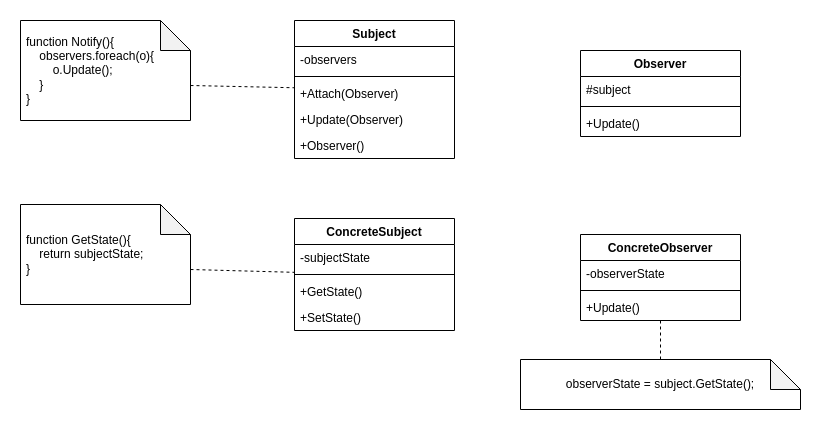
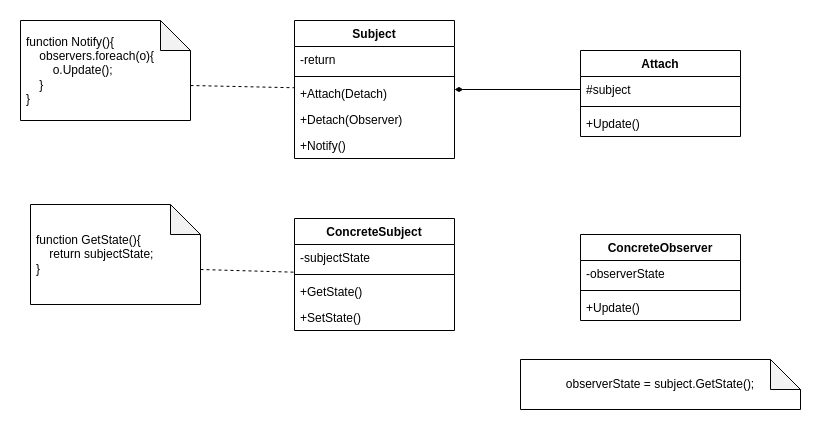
node "-observers": label "-observers" -> "-return"
node "Observer": label "Observer" -> "Attach"
edge "#subject" -> "Subject": added
node "+Attach(Observer)": label "+Attach(Observer)" -> "+Attach(Detach)"
node "+Update(Observer)": label "+Update(Observer)" -> "+Detach(Observer)"
node "+Observer()": label "+Observer()" -> "+Notify()"
node "function GetState(){ return subjectState; }": moved (106, 255) -> (116, 255)
edge "ConcreteObserver" -- "observerState = subject.GetState();": removed
